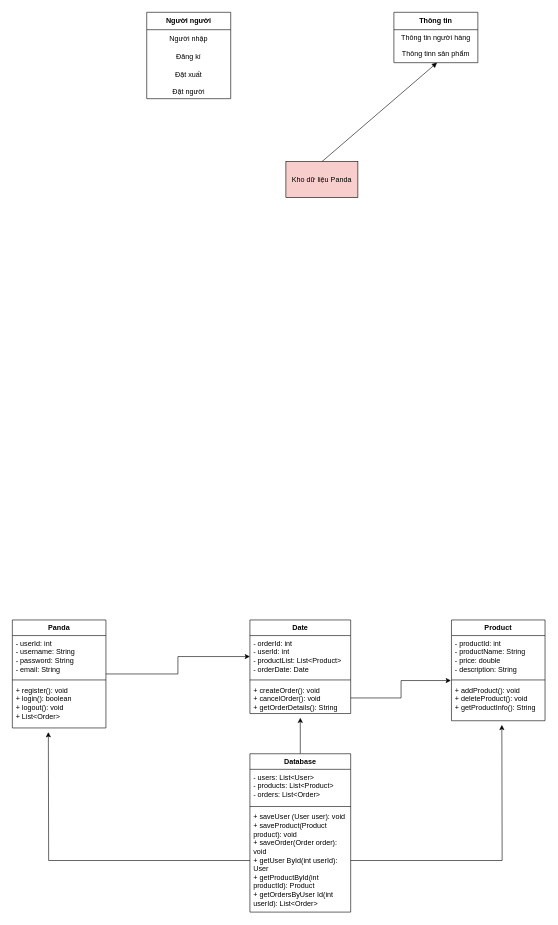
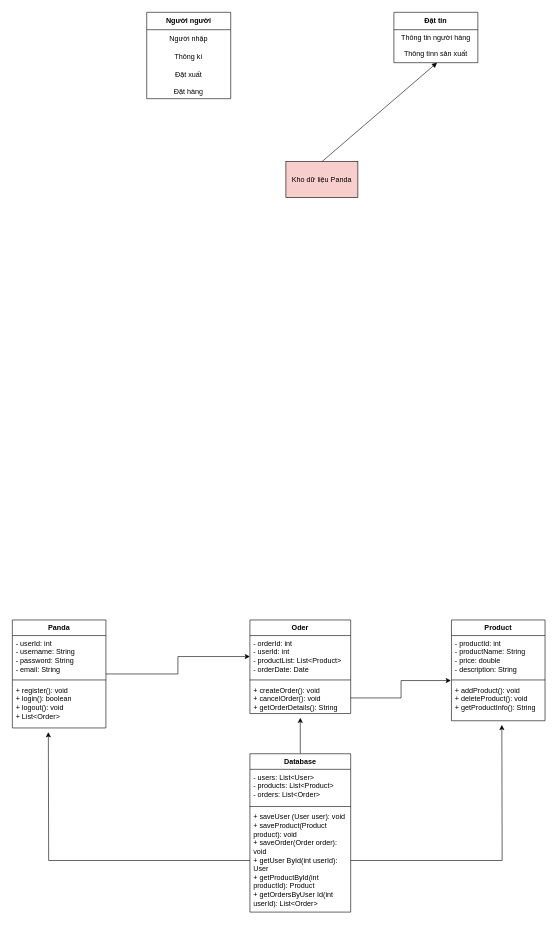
node "Thông tin": label "Thông tin" -> "Đặt tin"
node "Thông tinn sản phẩm": label "Thông tinn sản phẩm" -> "Thông tinn sản xuất"
node "Đăng kí": label "Đăng kí" -> "Thông kí"
node "Đặt người": label "Đặt người" -> "Đặt hàng"
node "Date": label "Date" -> "Oder"
